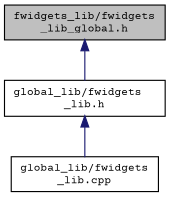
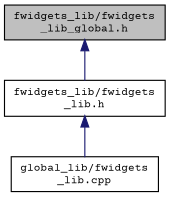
node "global_lib/fwidgets _lib.h": label "global_lib/fwidgets _lib.h" -> "fwidgets_lib/fwidgets _lib.h"
